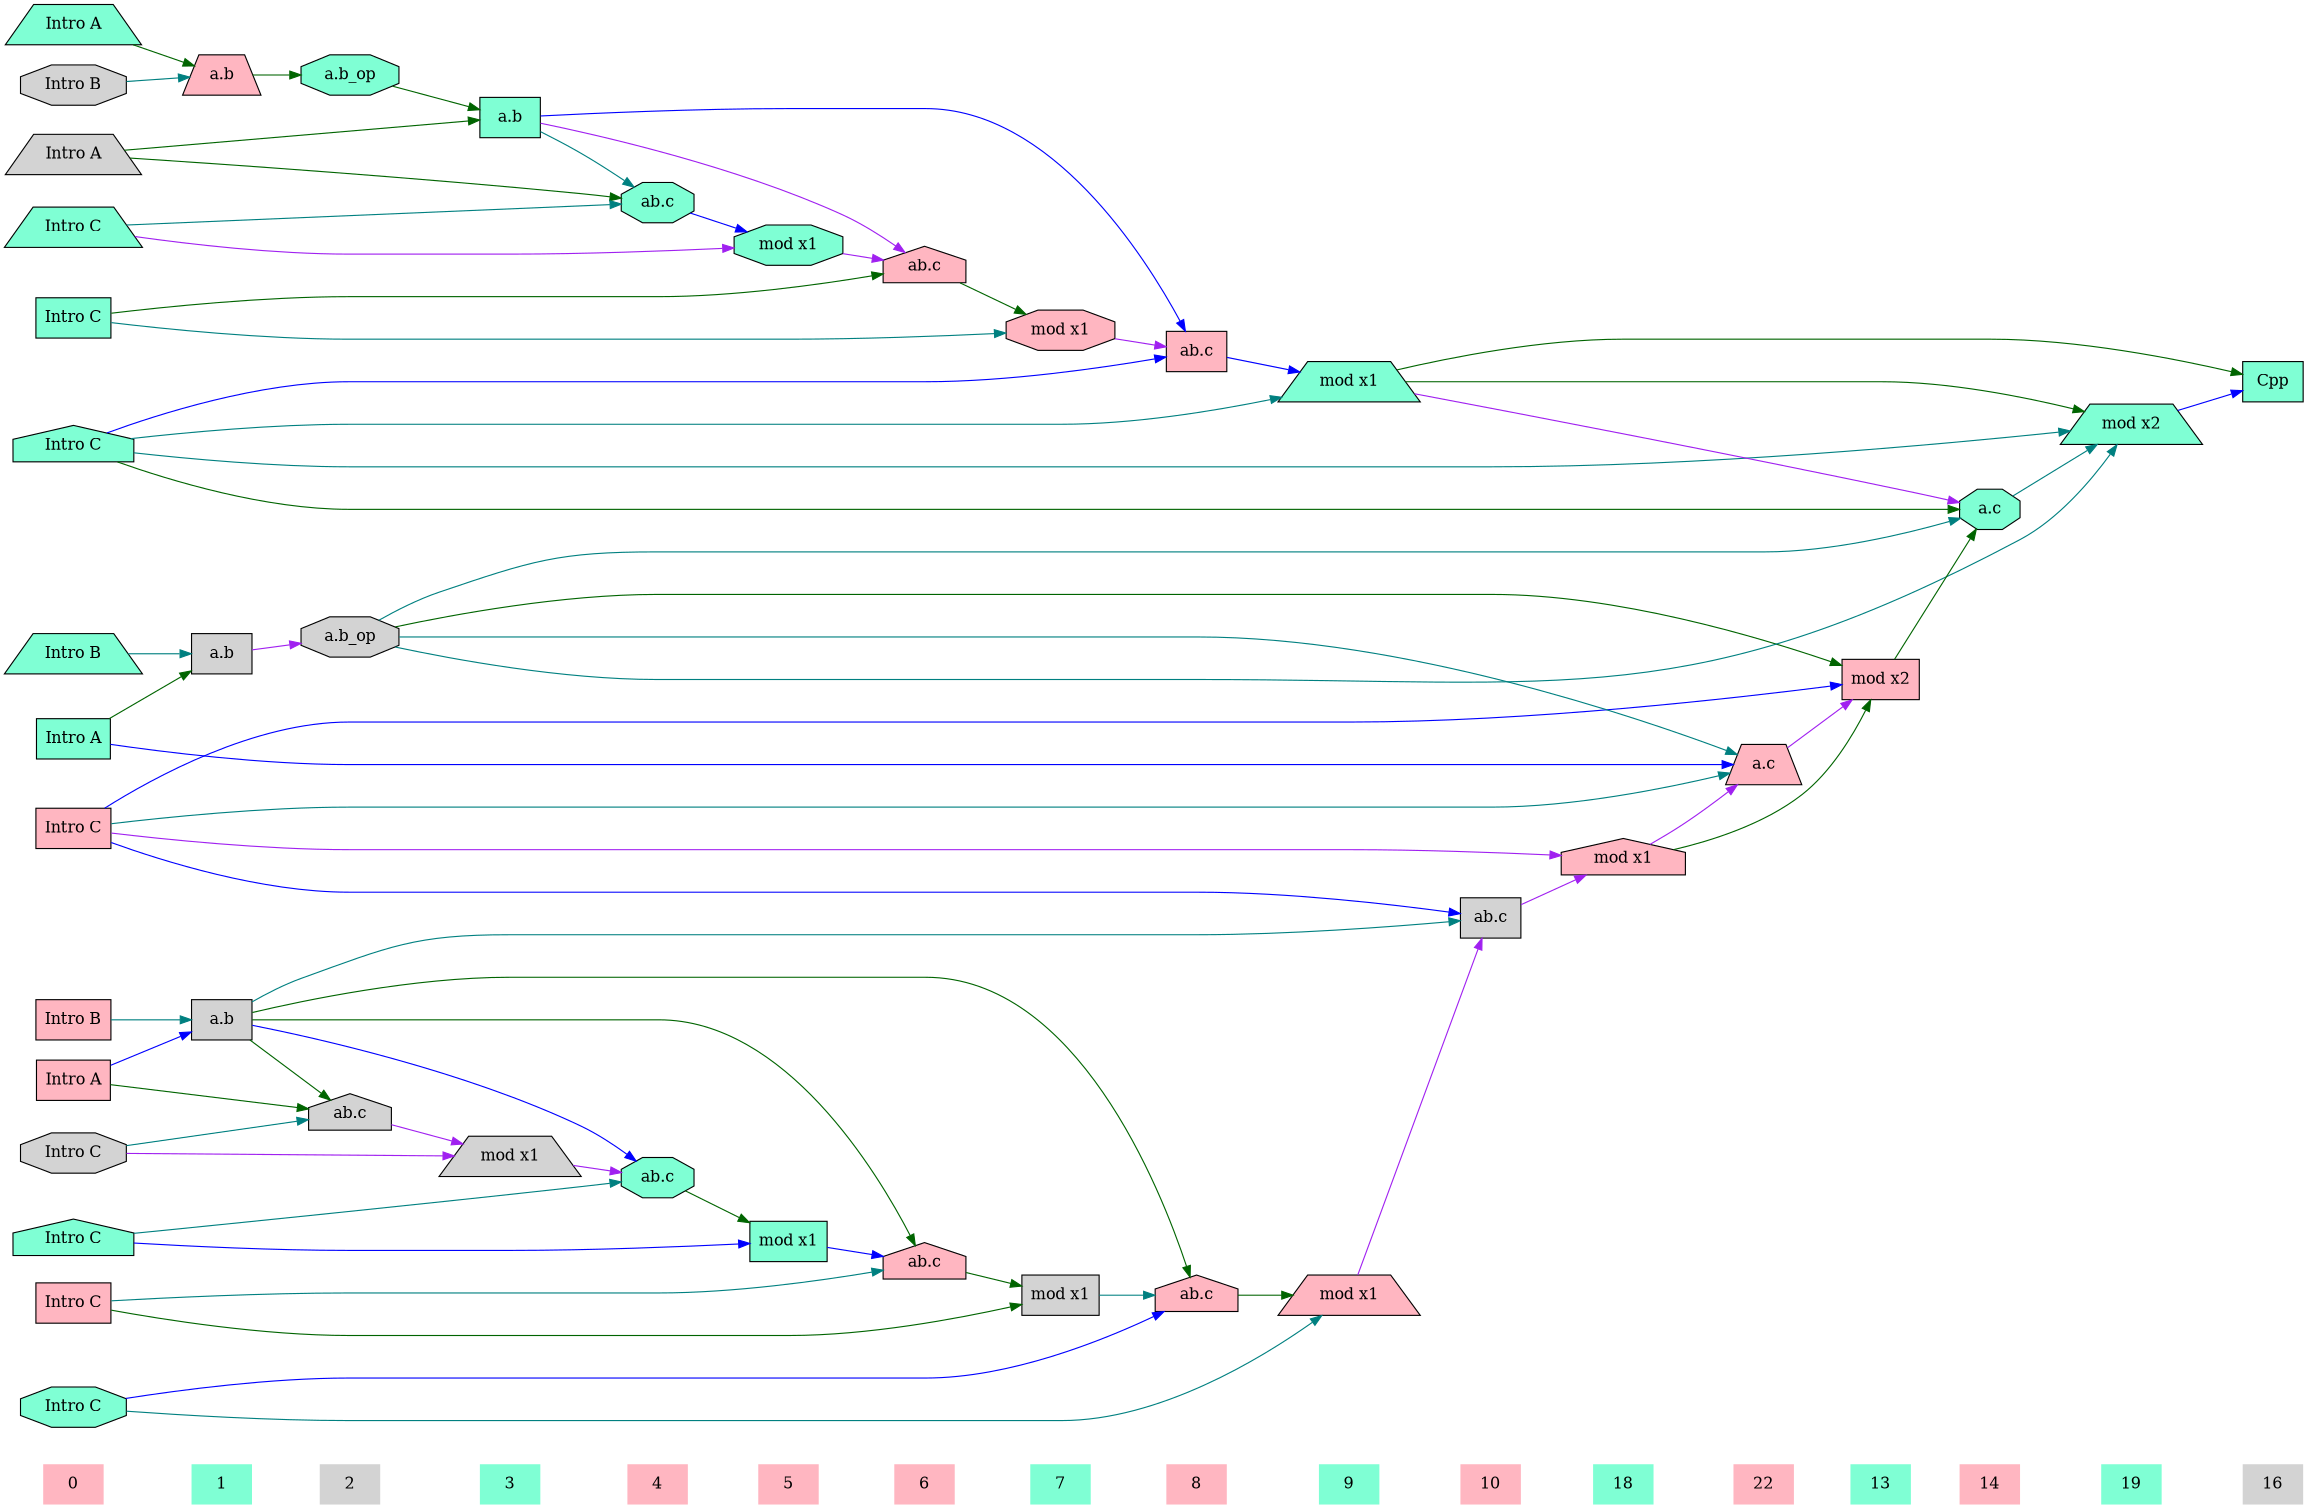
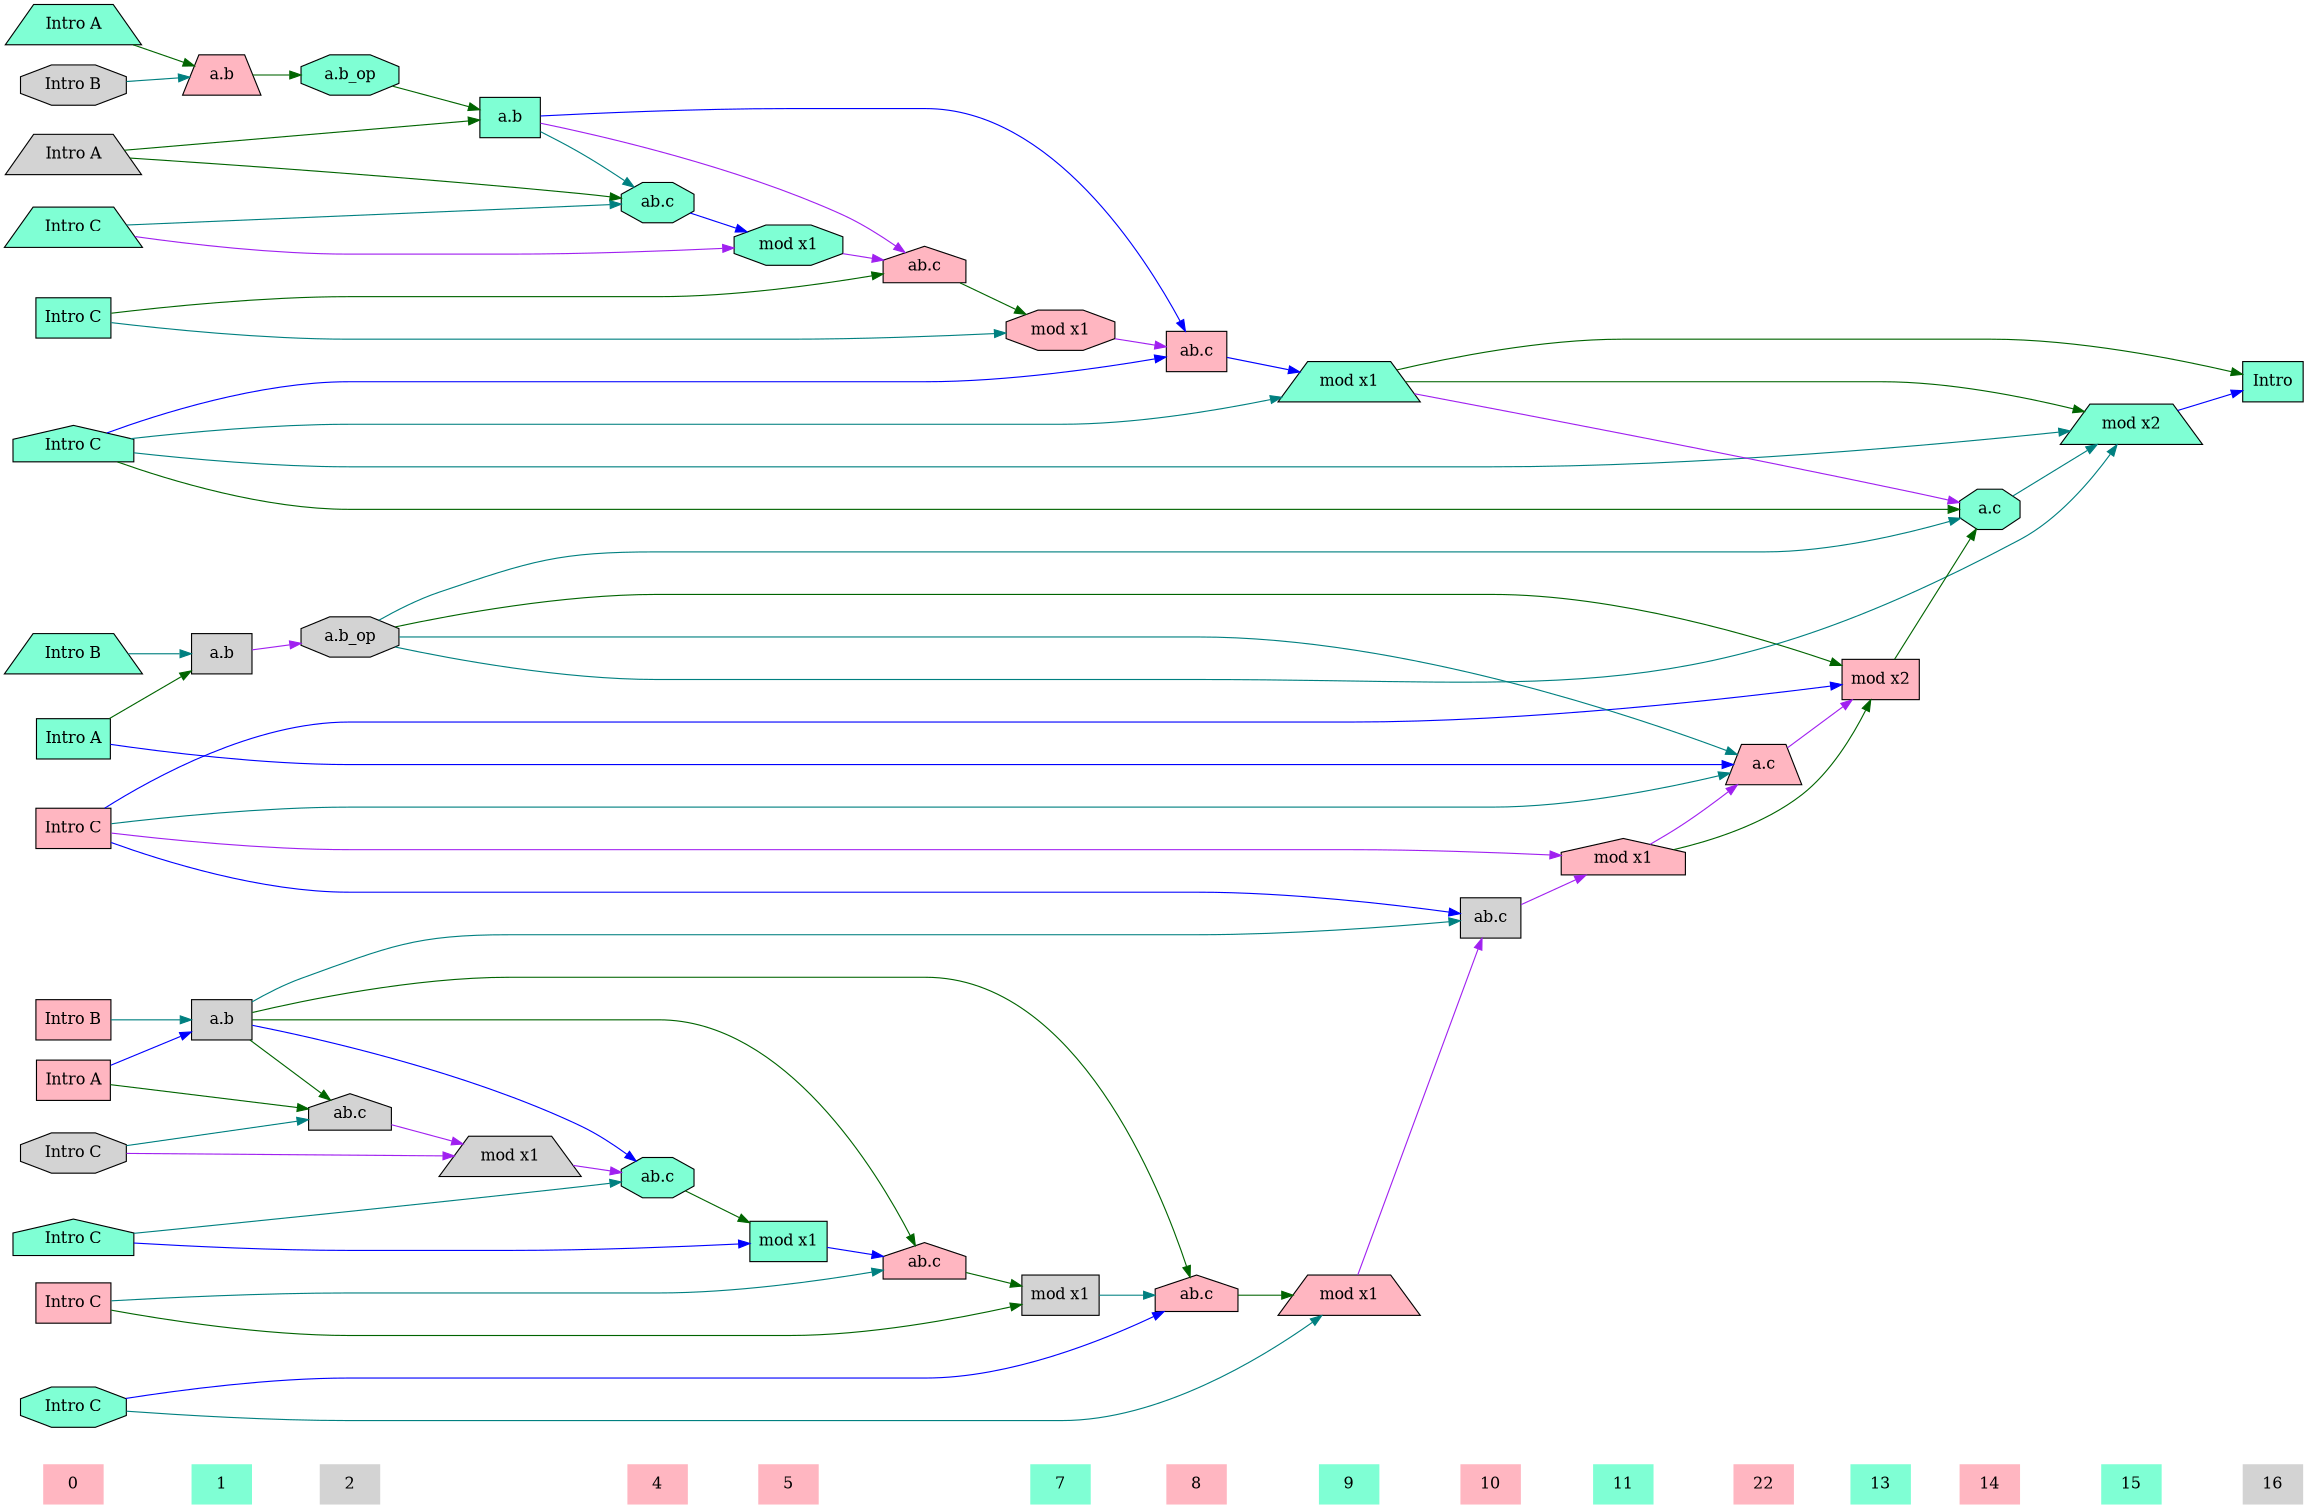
node "Cpp": label "Cpp" -> "Intro"
node "3": removed
node "6": removed
node "18": label "18" -> "11"
node "19": label "19" -> "15"
